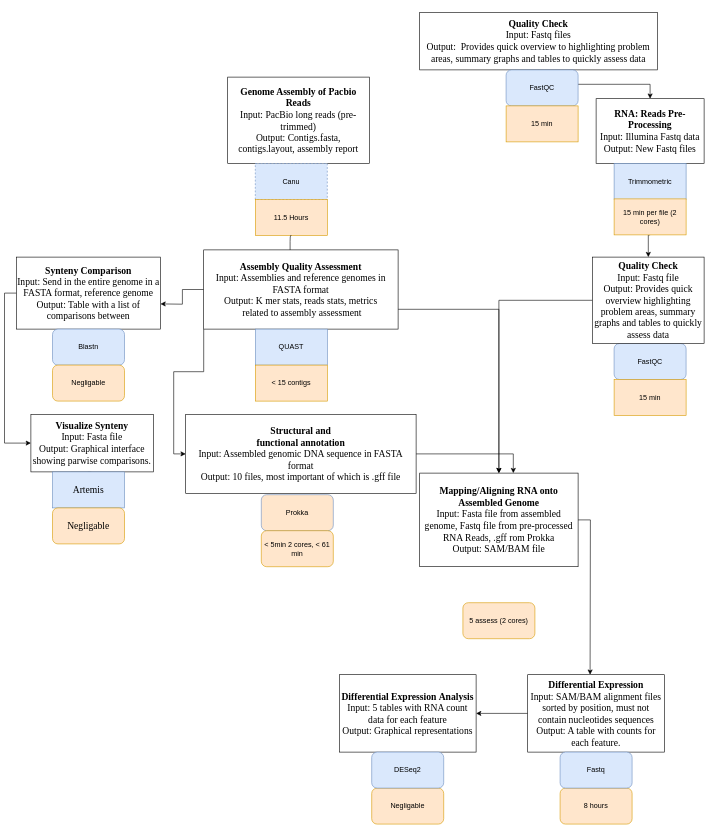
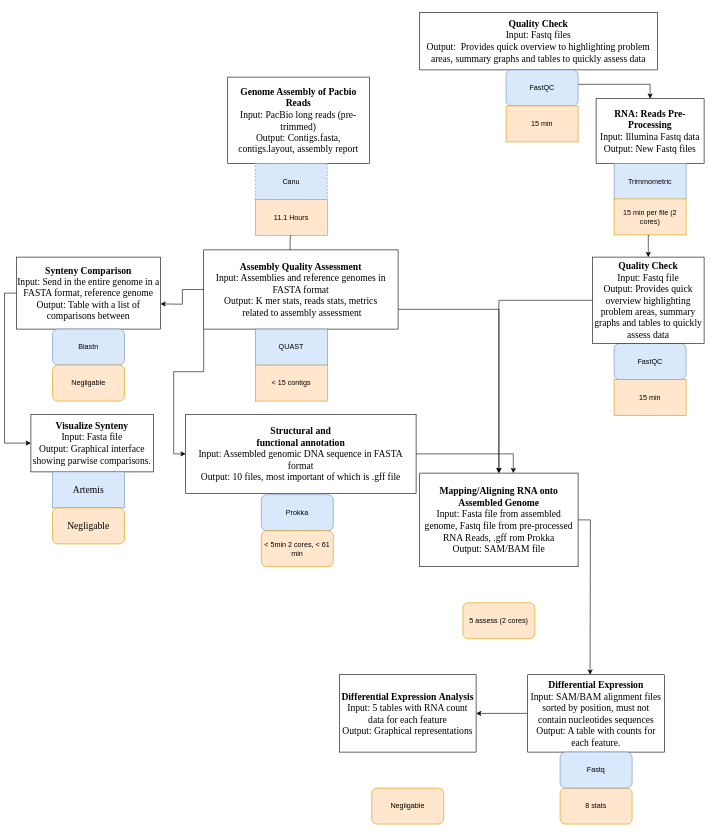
node "11.5 Hours": label "11.5 Hours" -> "11.1 Hours"
node "Prokka": fillcolor #ffe6cc -> #dae8fc
node "DESeq2": removed
node "8 hours": label "8 hours" -> "8 stats"
